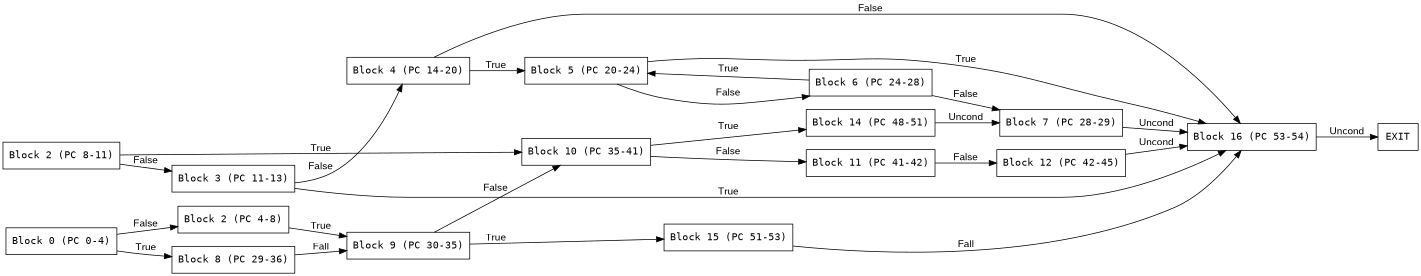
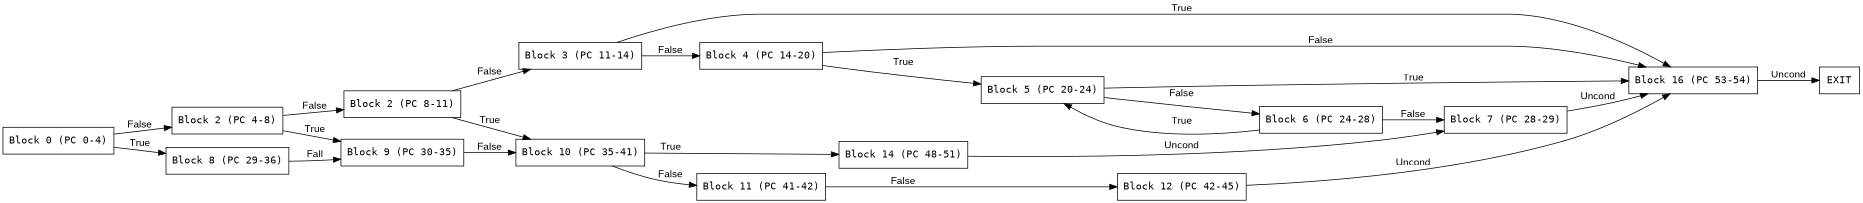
edge "Block 2 (PC 4-8)" -> "Block 2 (PC 8-11)": added, label "False"
node "Block 3 (PC 11-13)": label "Block 3 (PC 11-13)" -> "Block 3 (PC 11-14)"
node "Block 15 (PC 51-53)": removed
